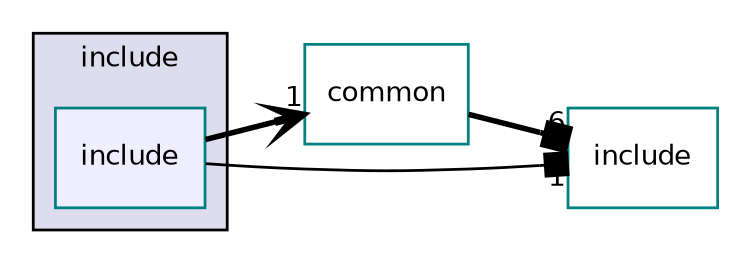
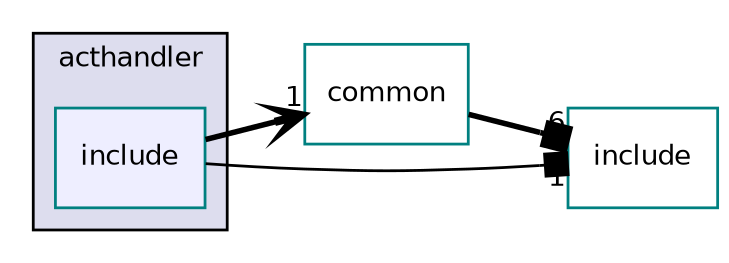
cluster "include": label "include" -> "acthandler"
